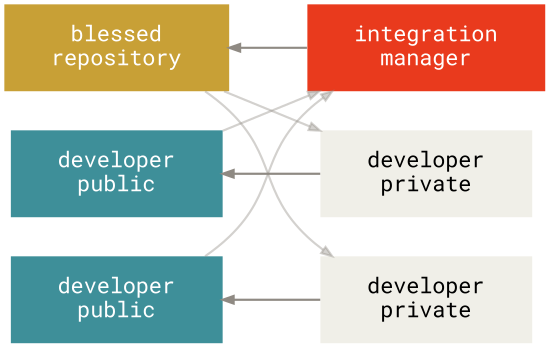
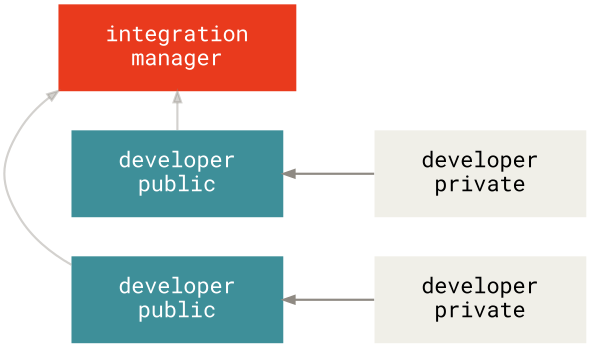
node "blessed repository": removed
